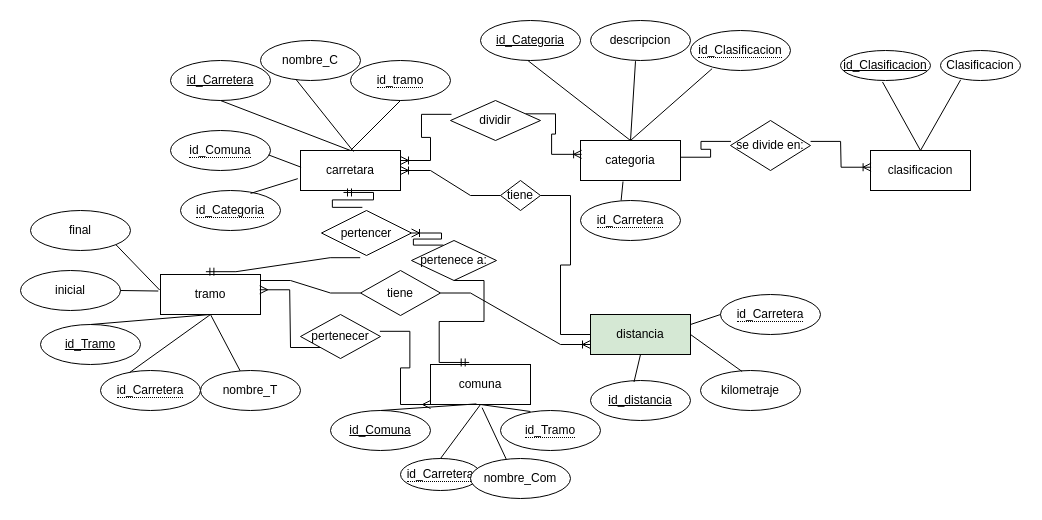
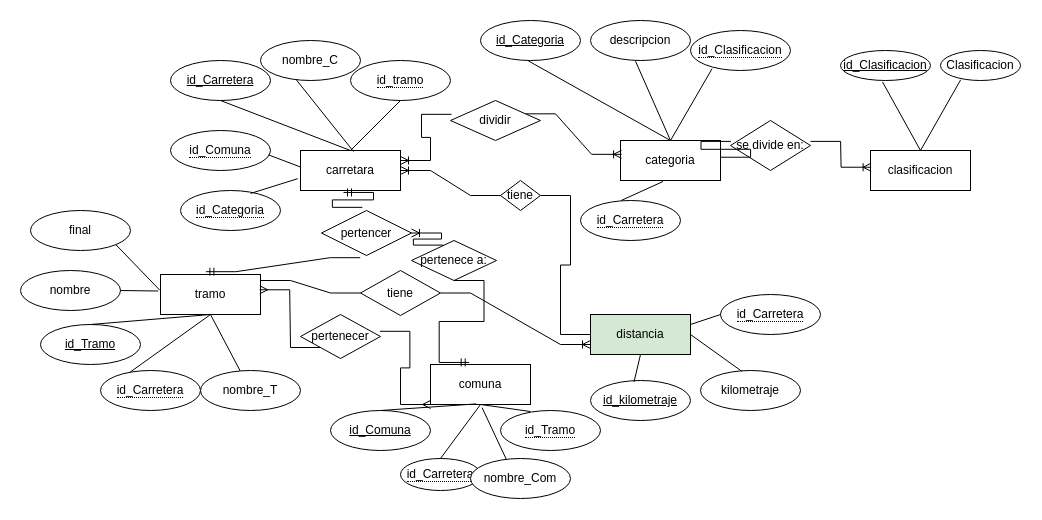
node "categoria": moved (631, 161) -> (671, 161)
node "inicial": label "inicial" -> "nombre"
node "id_distancia": label "id_distancia" -> "id_kilometraje"
